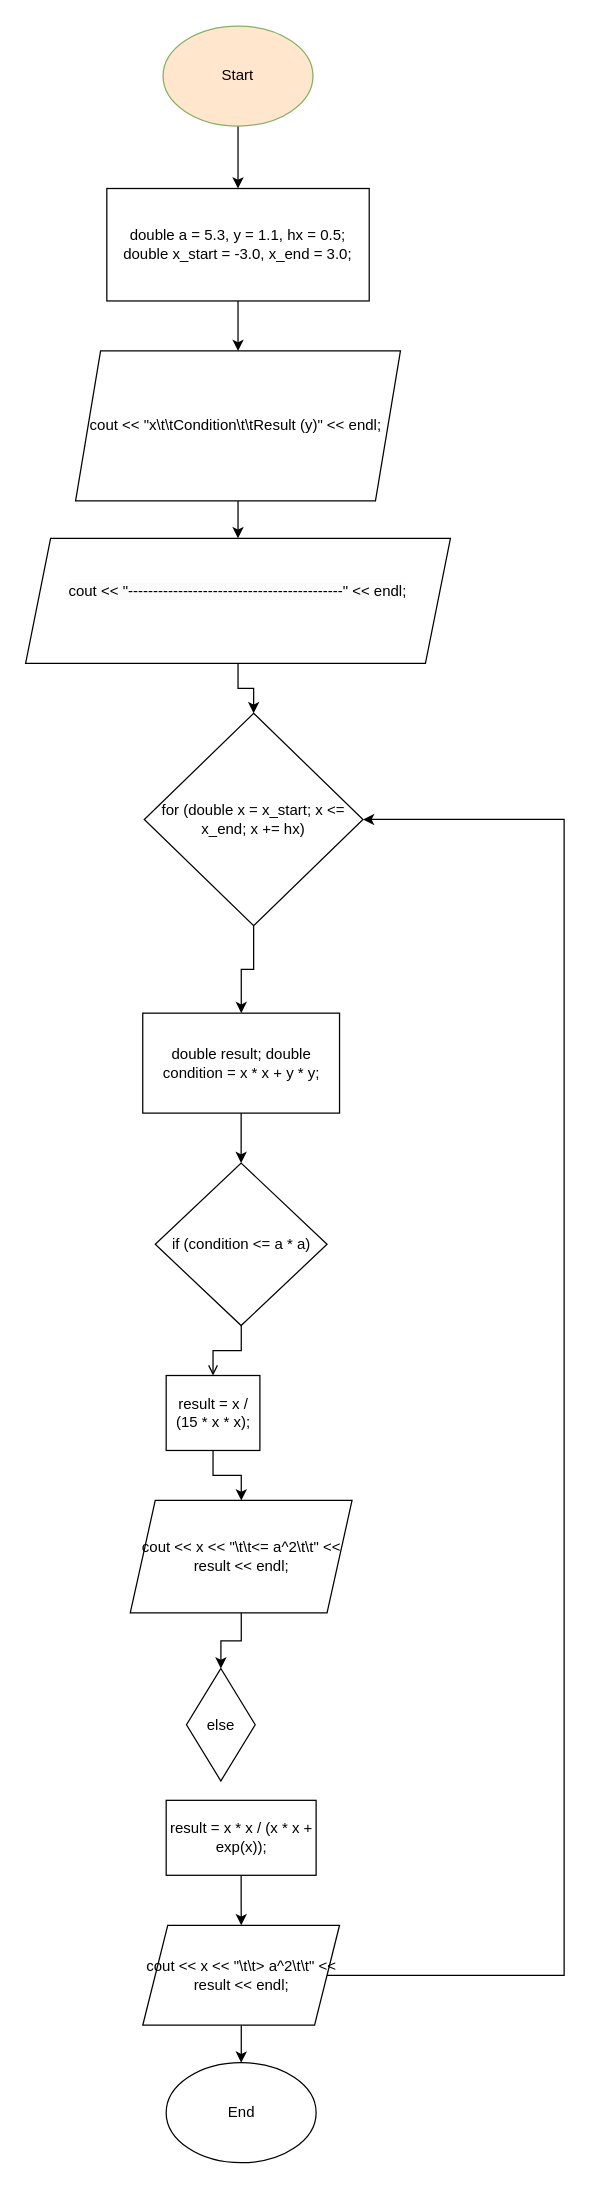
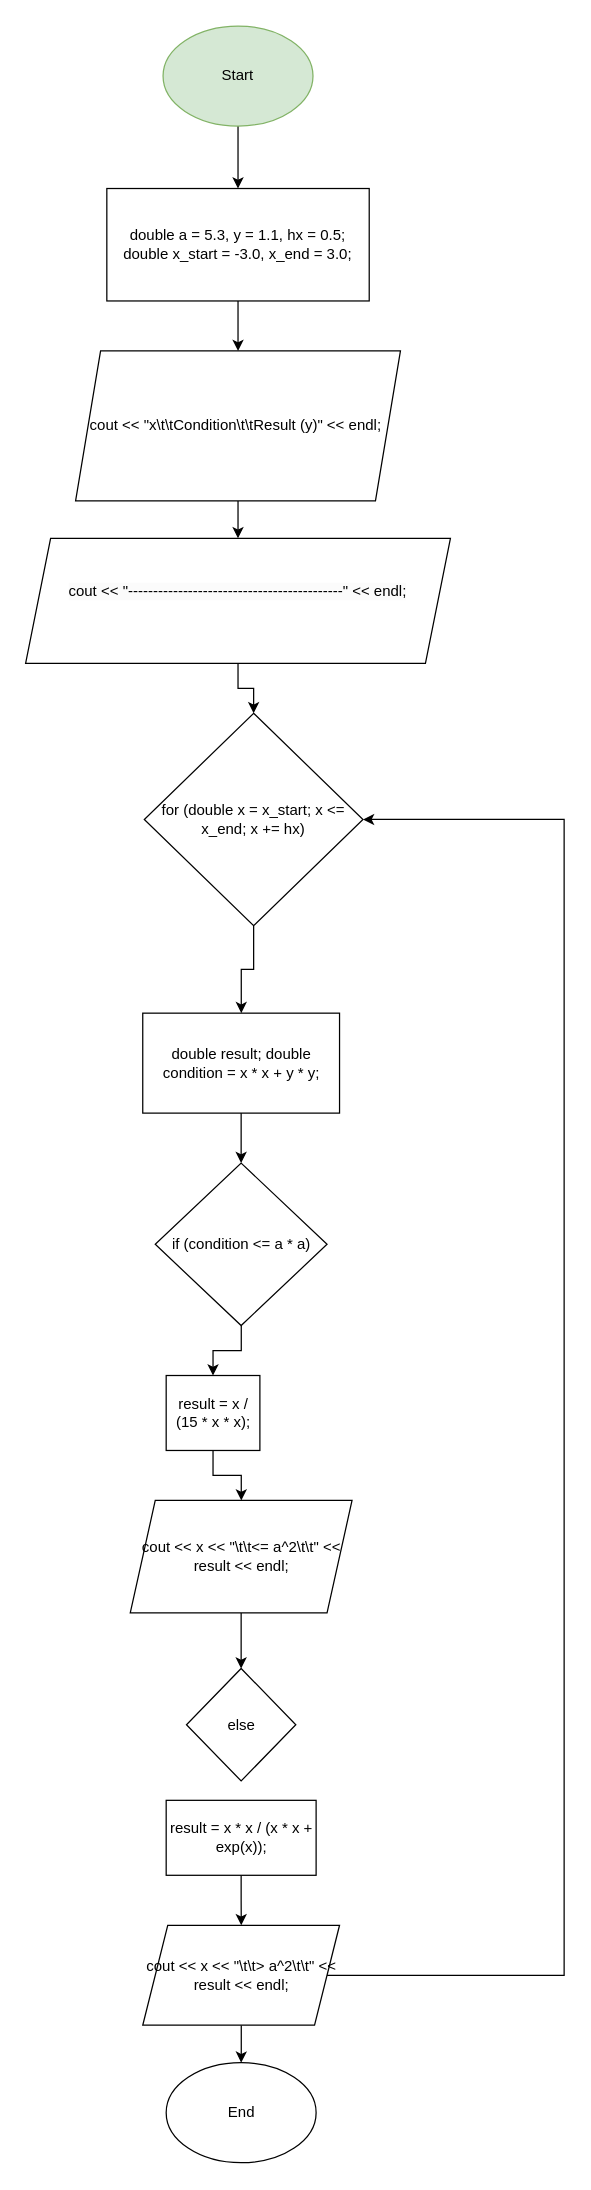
node "Start": fillcolor #ffe6cc -> #d5e8d4
edge "if (condition <= a * a)" -> "result = x / (15 * x * x);": arrowhead open -> classic
node "else": size 69x113 -> 109x113
